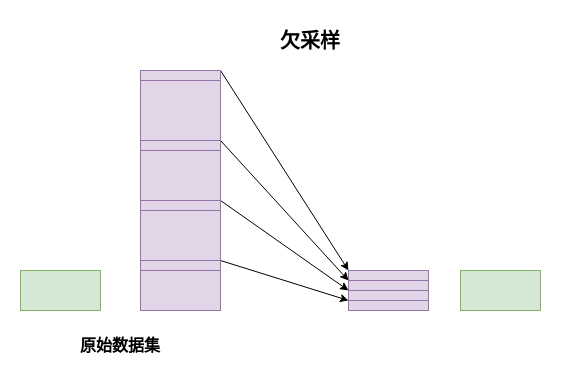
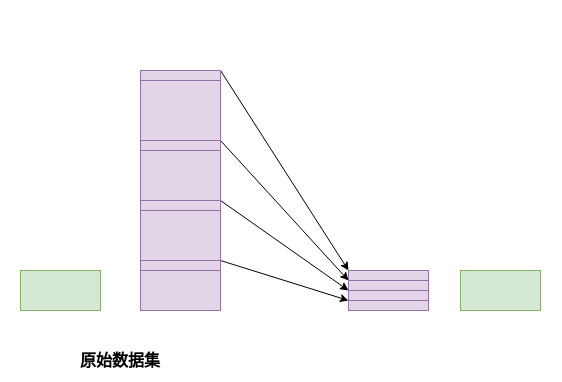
node "欠采样": removed
node "原始数据集": moved (121, 346) -> (121, 361)
